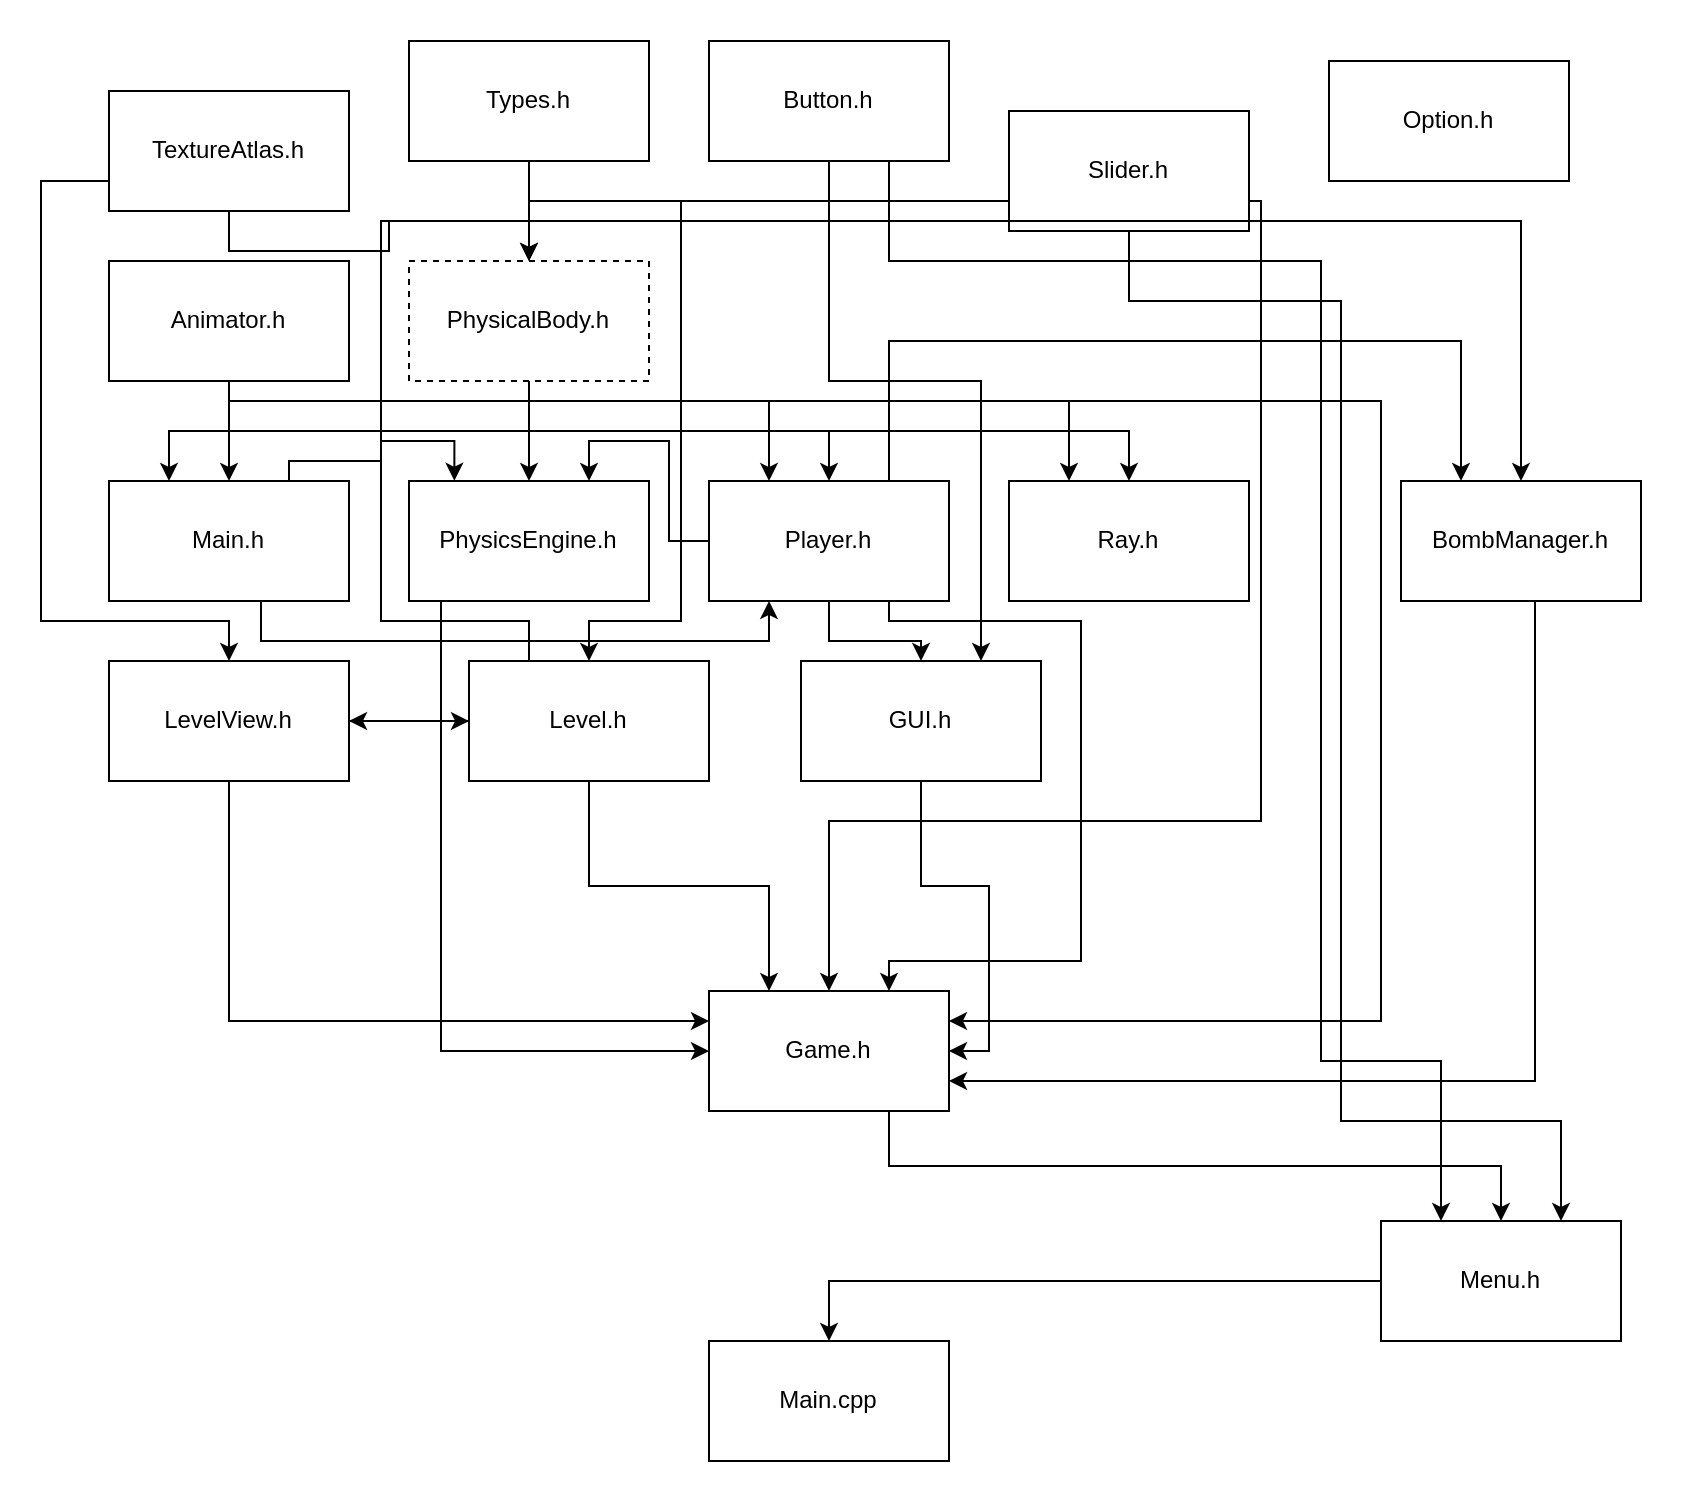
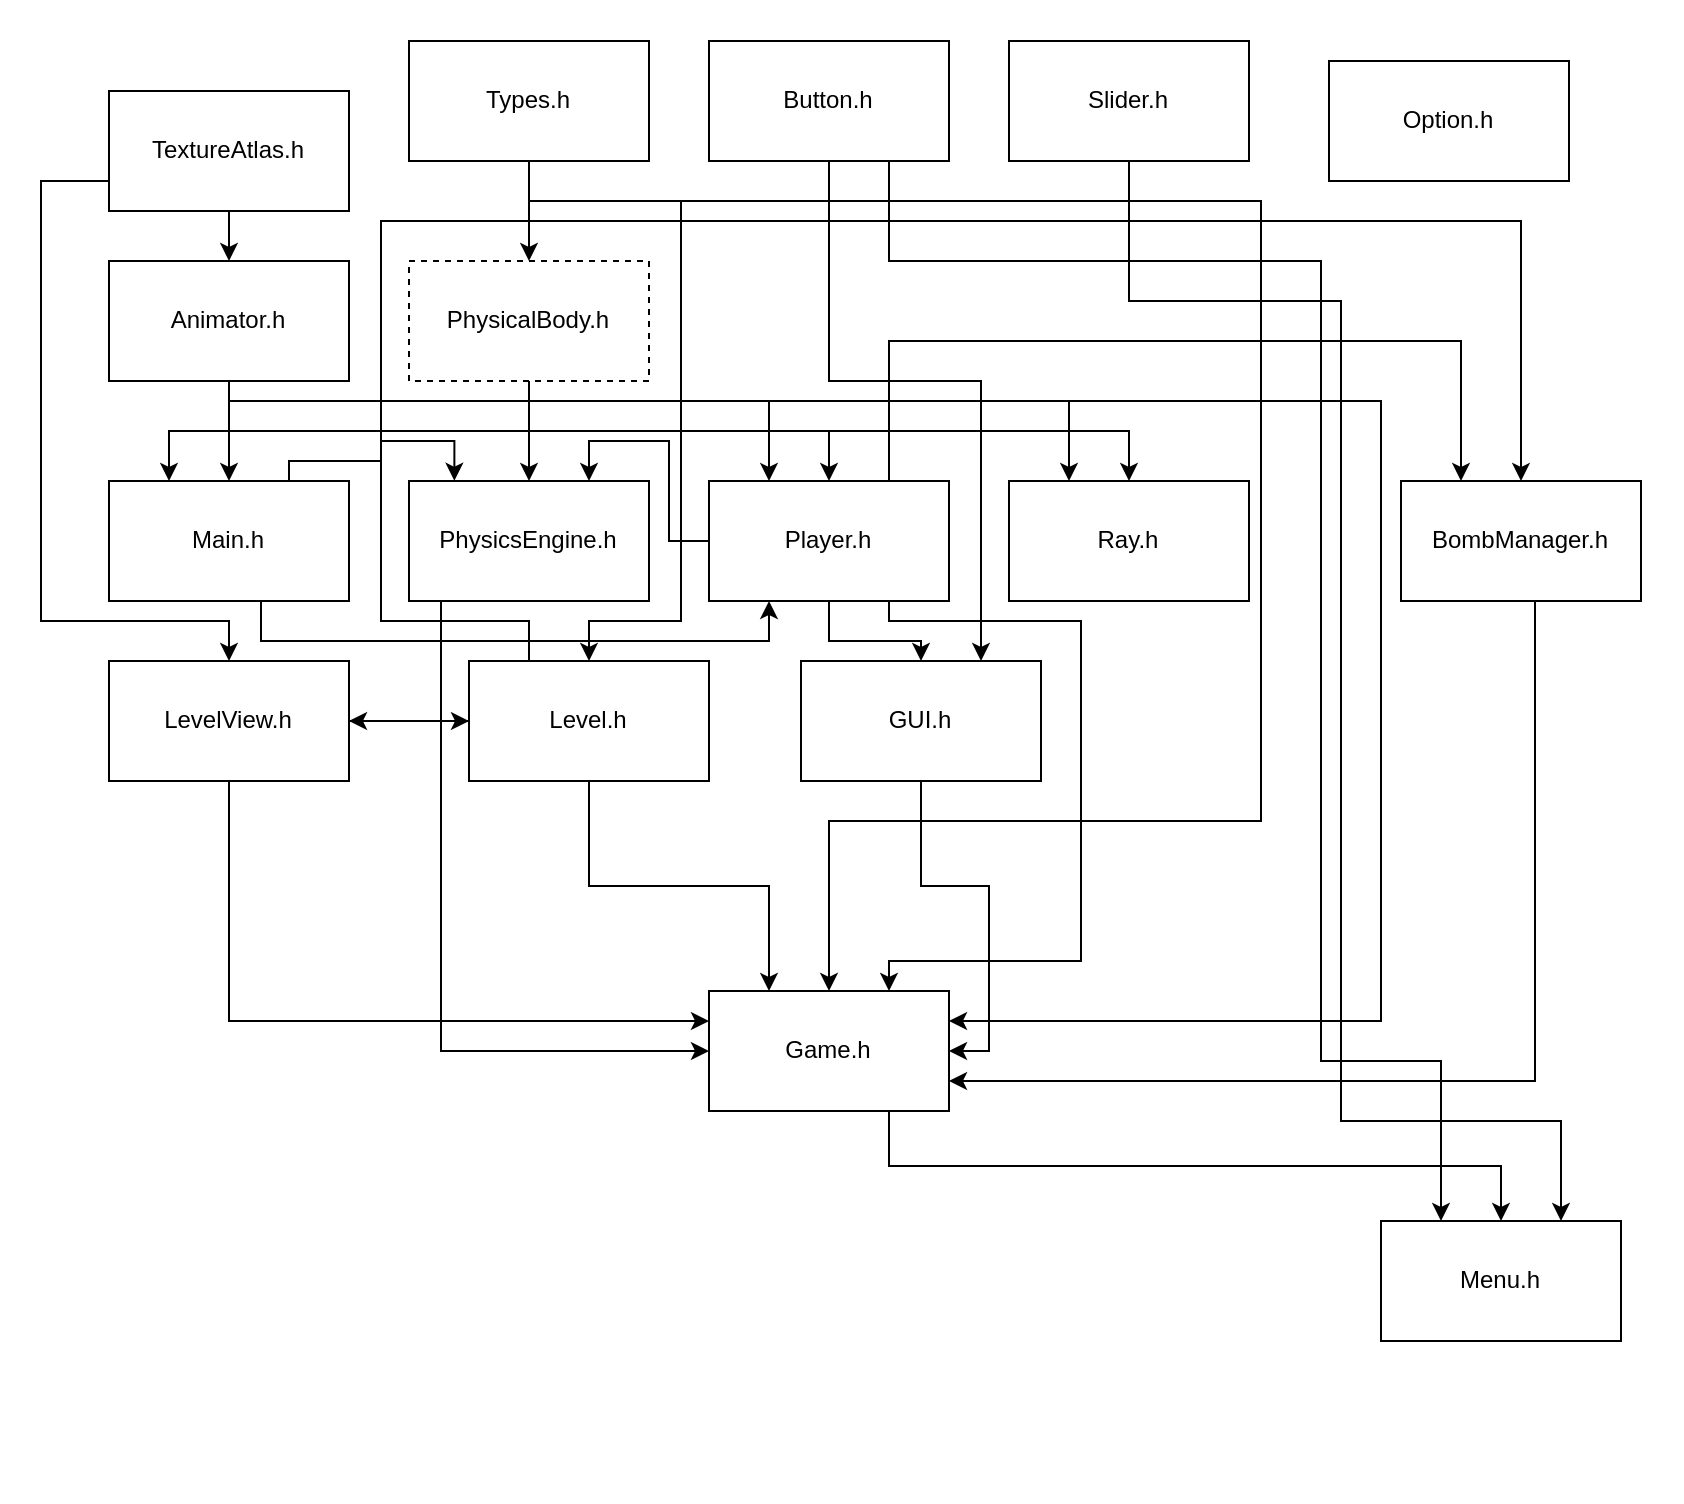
node "Slider.h": moved (1129, 171) -> (1129, 101)
edge "TextureAtlas.h" -> "PhysicalBody.h": now "TextureAtlas.h" -> "Animator.h"
edge "Menu.h" -> "Main.cpp": removed
node "Main.cpp": removed
